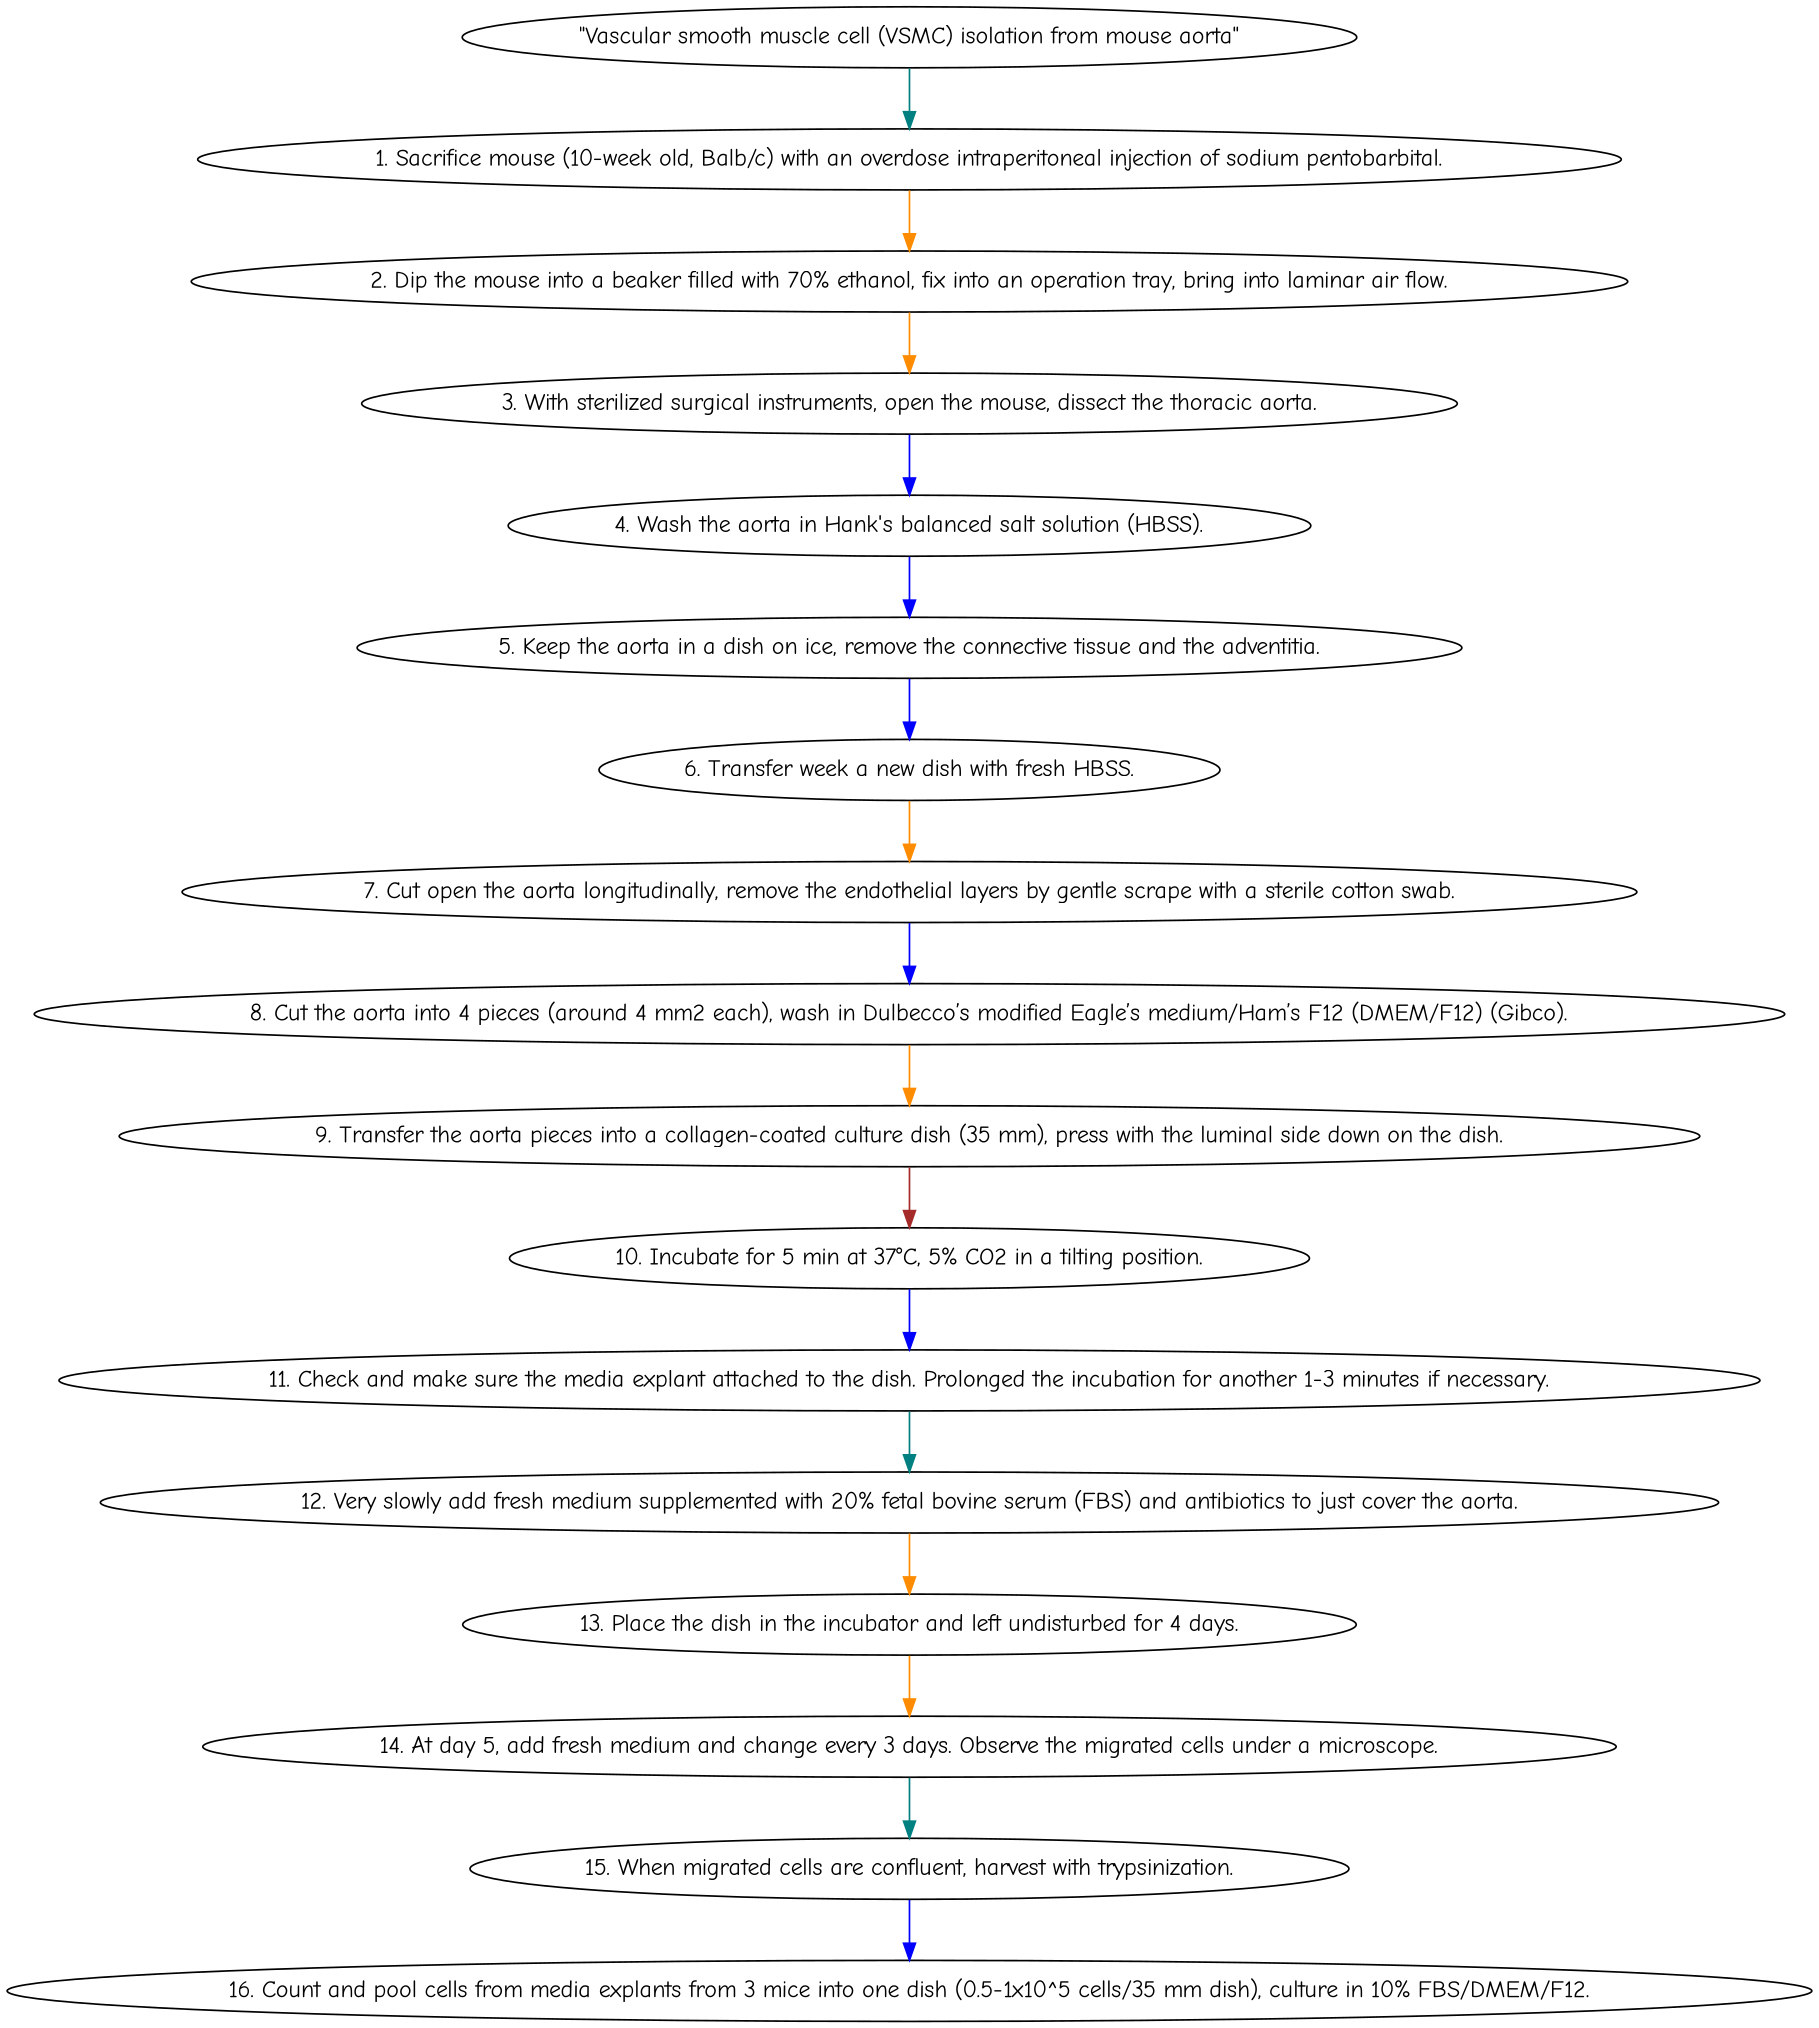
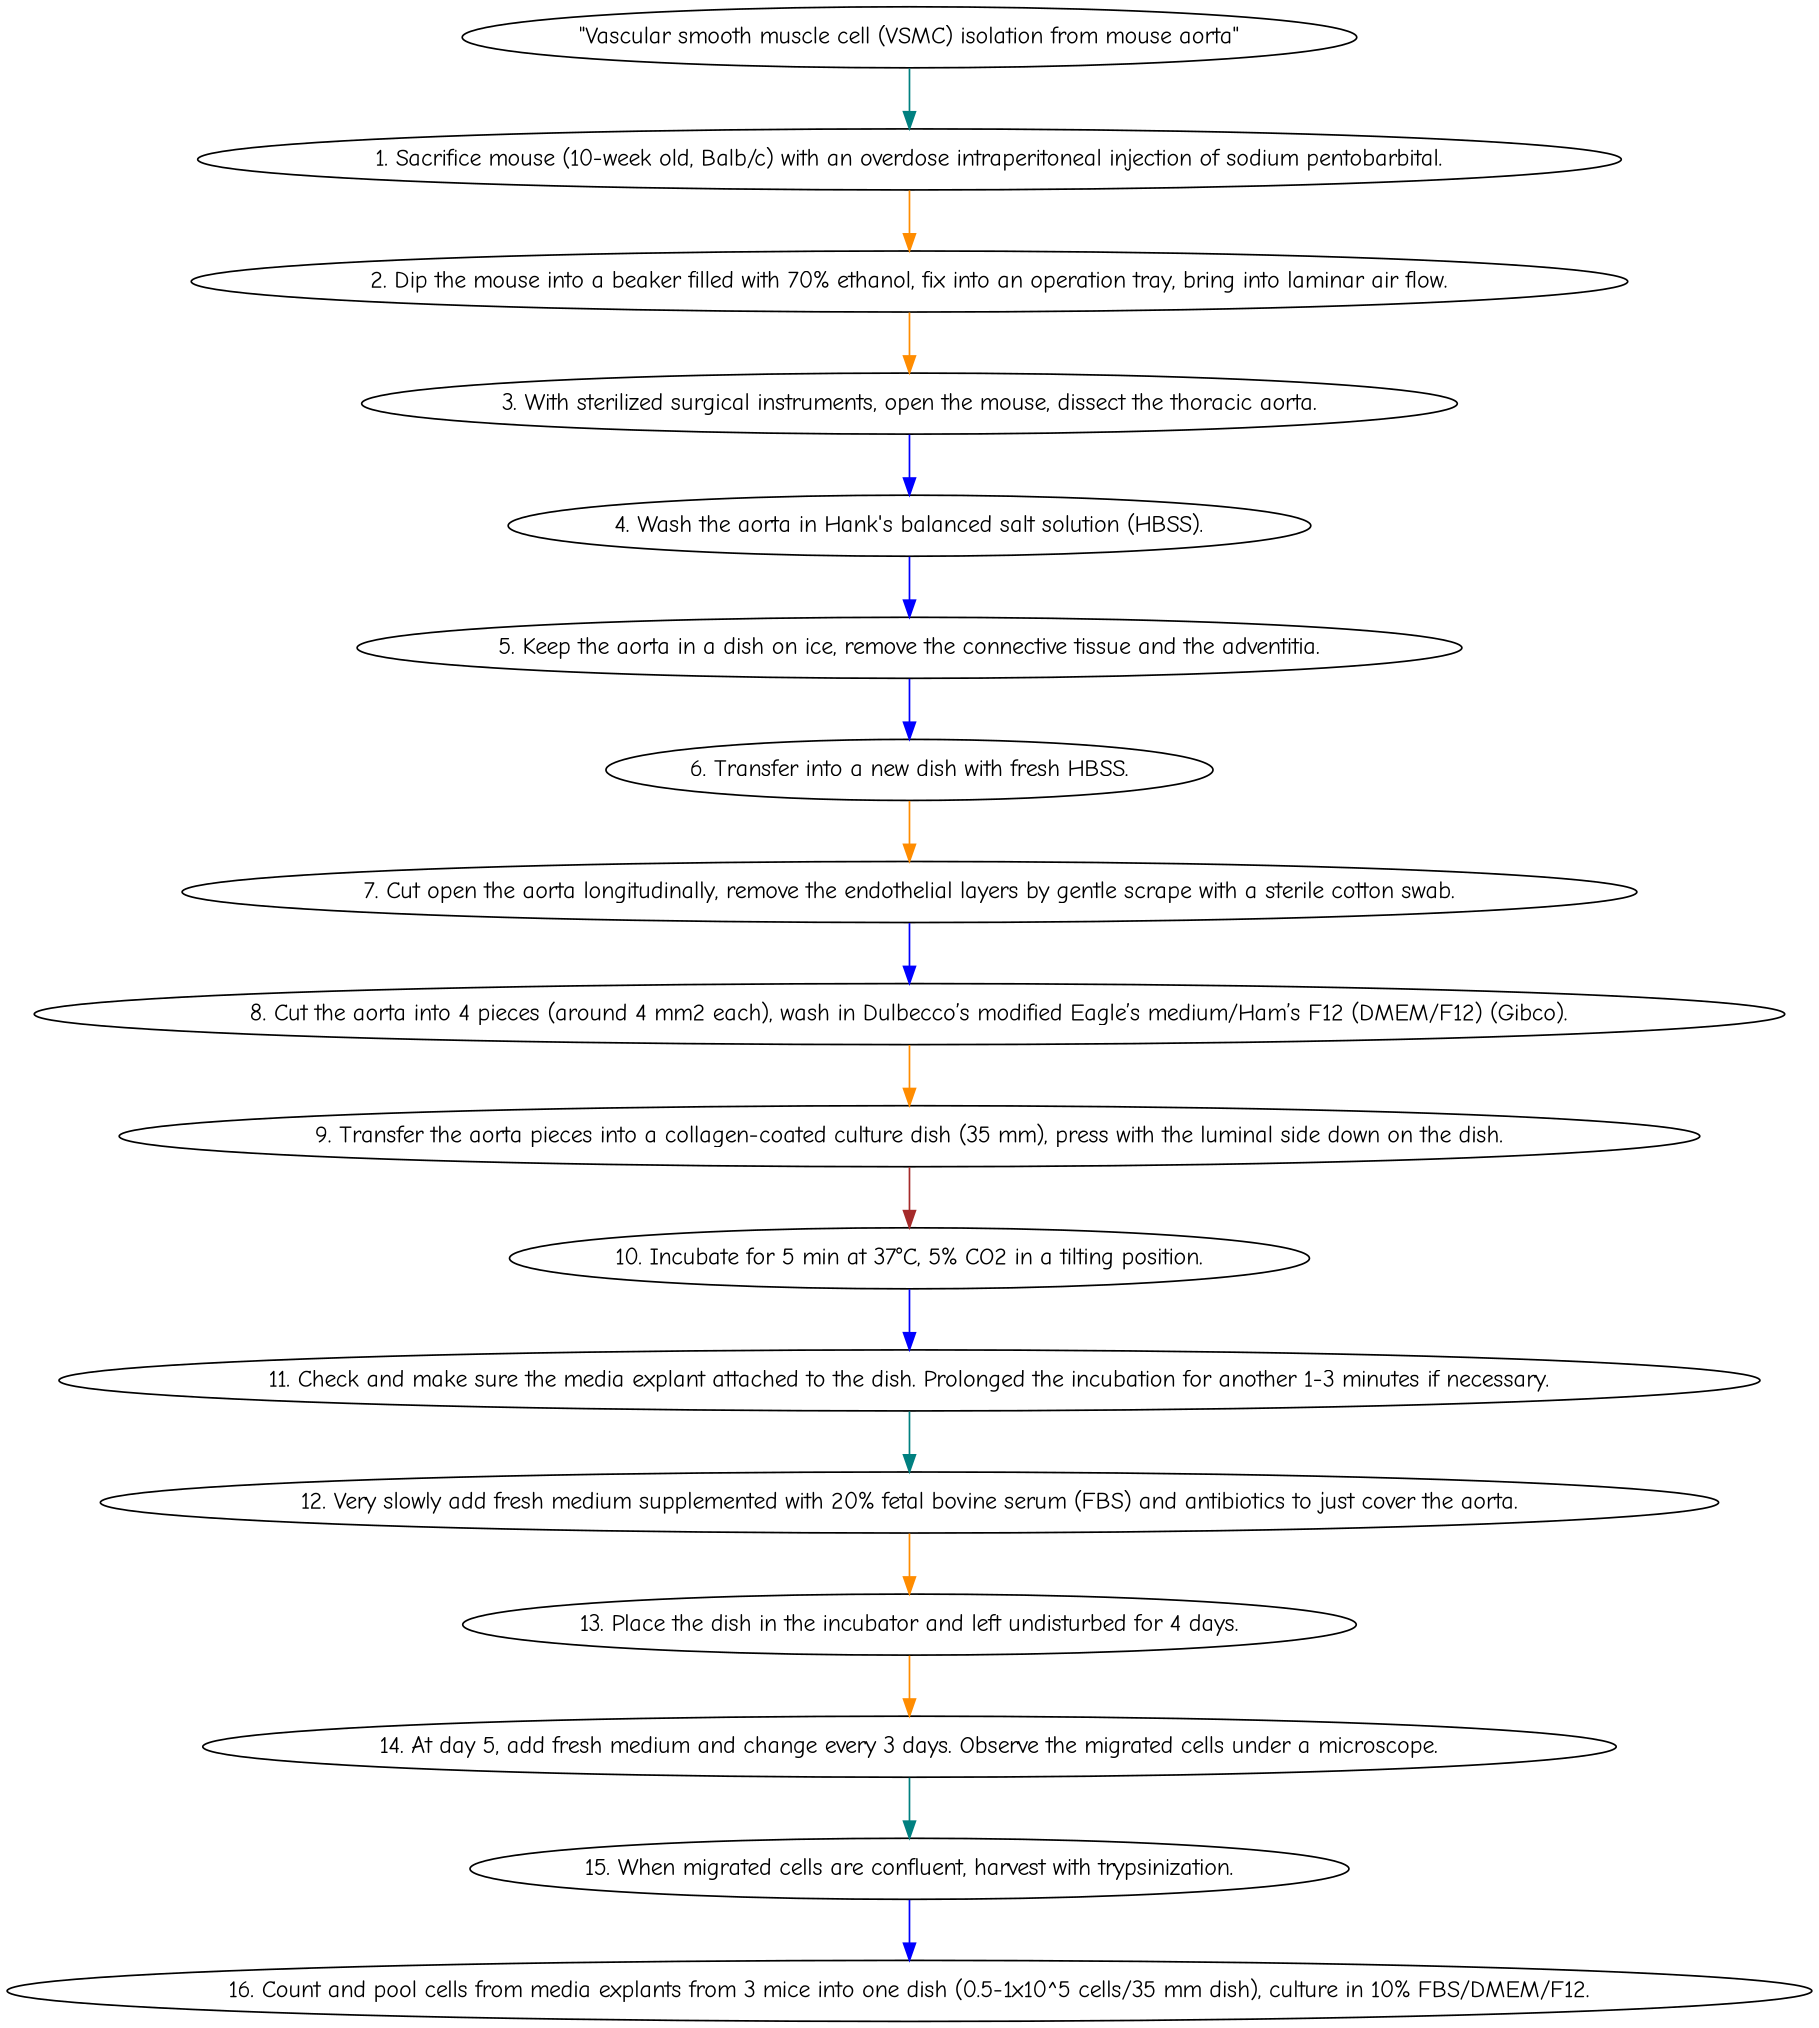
node "6. Transfer week a new dish with fresh HBSS.": label "6. Transfer week a new dish with fresh HBSS." -> "6. Transfer into a new dish with fresh HBSS."
